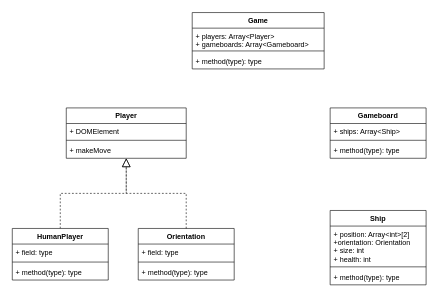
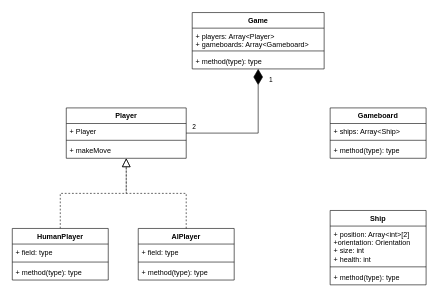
edge "Player" -> "Game": added, labels "2", "1"
node "+ DOMElement": label "+ DOMElement" -> "+ Player"
node "Orientation": label "Orientation" -> "AIPlayer"
